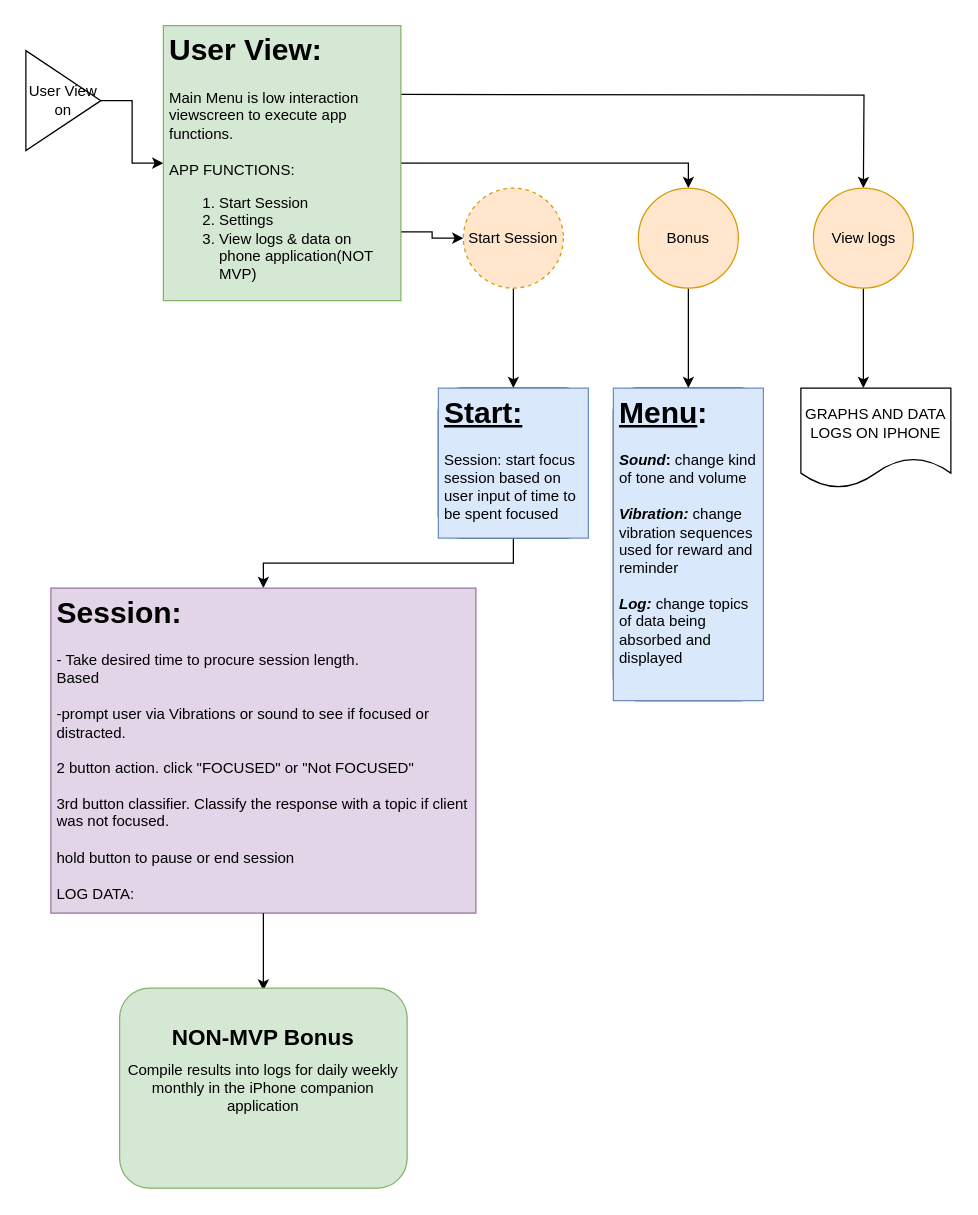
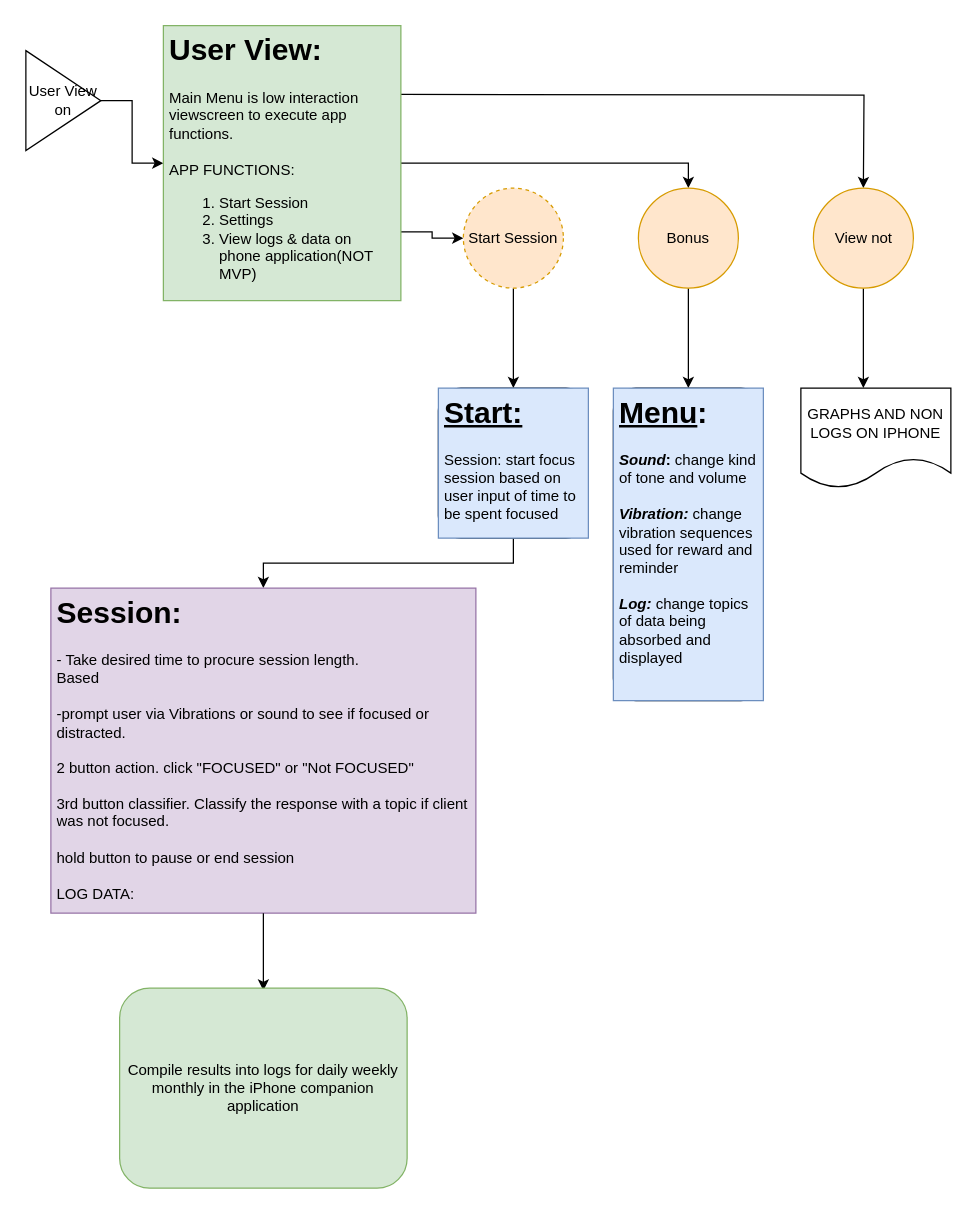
node "View logs": label "View logs" -> "View not"
node "GRAPHS AND DATA LOGS ON IPHONE": label "GRAPHS AND DATA LOGS ON IPHONE" -> "GRAPHS AND NON LOGS ON IPHONE"
node "NON-MVP Bonus": removed
